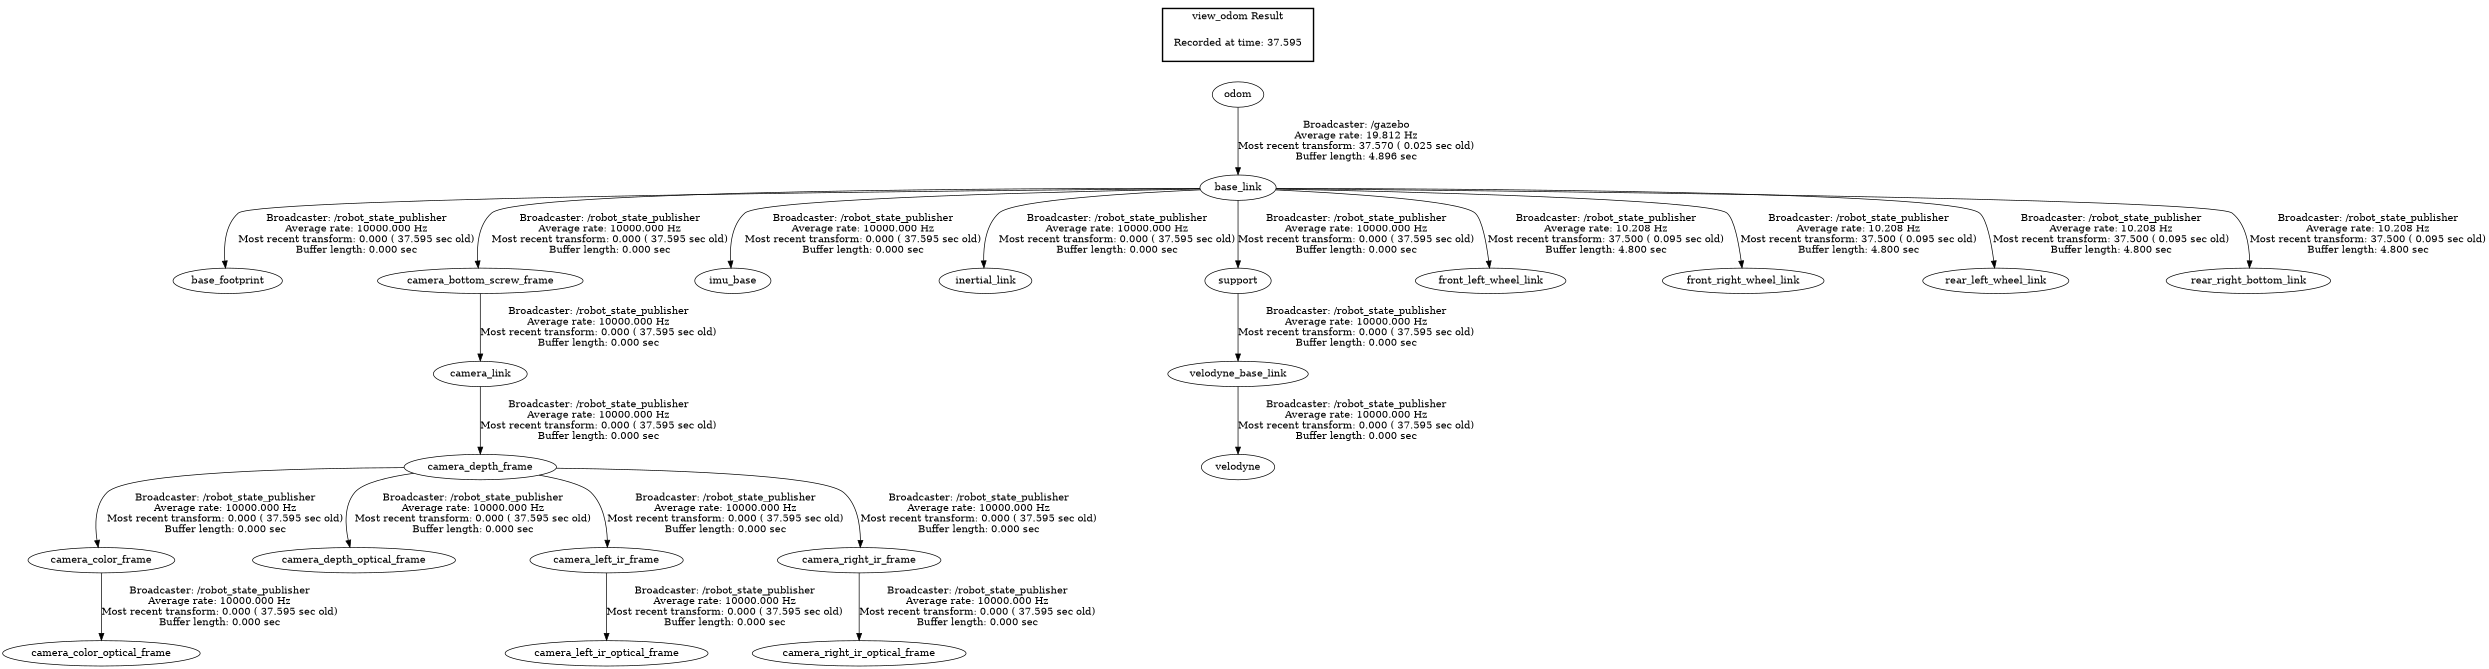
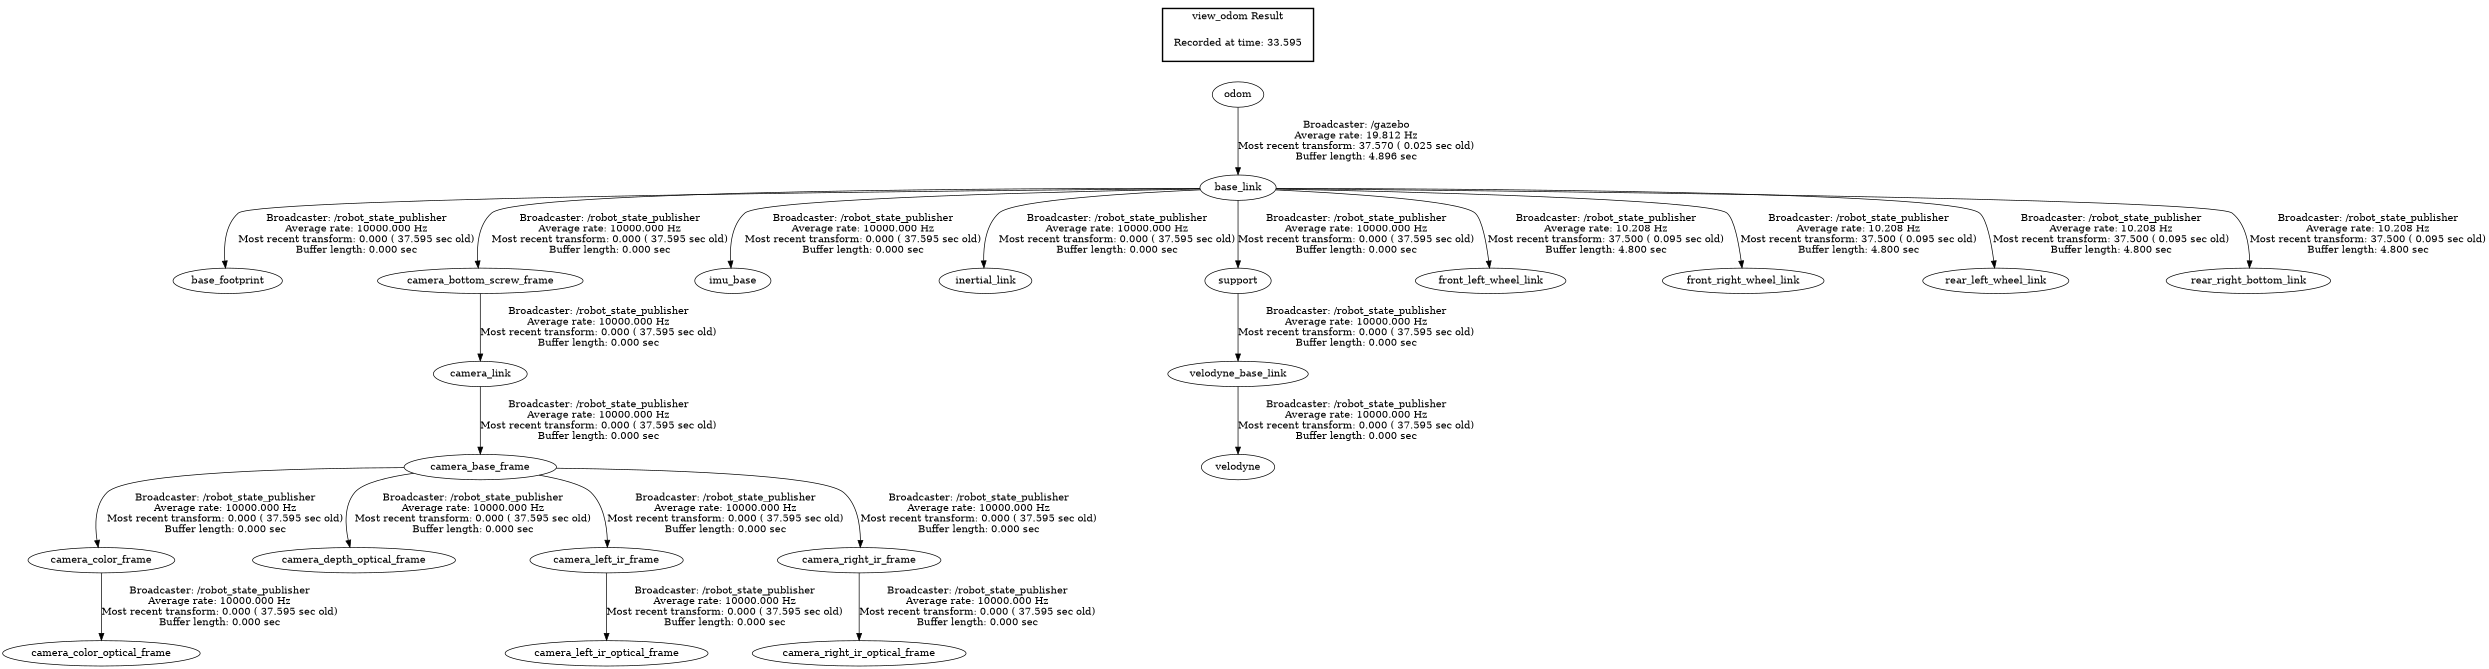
node "Recorded at time: 37.595": label "Recorded at time: 37.595" -> "Recorded at time: 33.595"
node "camera_depth_frame": label "camera_depth_frame" -> "camera_base_frame"
